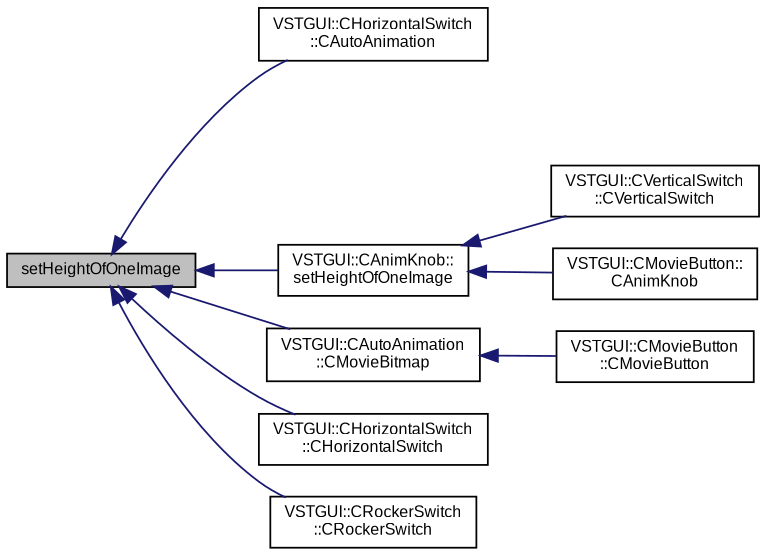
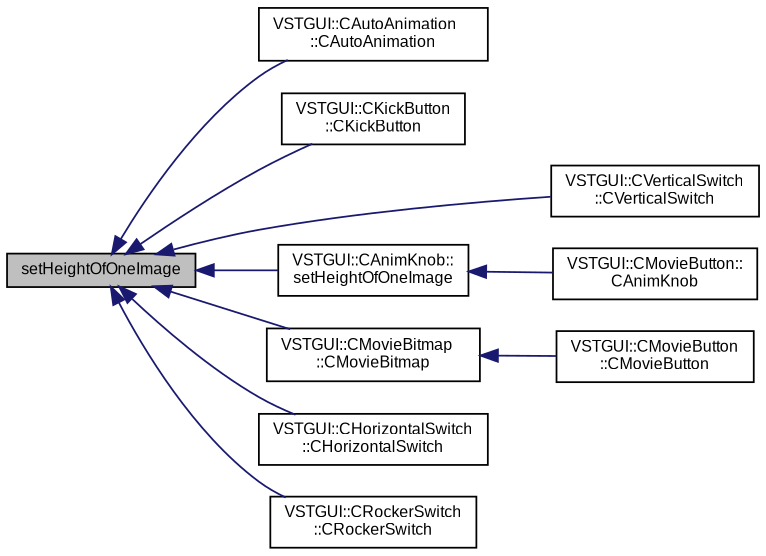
node "VSTGUI::CHorizontalSwitch ::CAutoAnimation": label "VSTGUI::CHorizontalSwitch ::CAutoAnimation" -> "VSTGUI::CAutoAnimation ::CAutoAnimation"
node "VSTGUI::CKickButton ::CKickButton": added
edge "VSTGUI::CVerticalSwitch ::CVerticalSwitch" -> "VSTGUI::CAnimKnob:: setHeightOfOneImage": now "VSTGUI::CVerticalSwitch ::CVerticalSwitch" -> "setHeightOfOneImage"
node "VSTGUI::CAutoAnimation ::CMovieBitmap": label "VSTGUI::CAutoAnimation ::CMovieBitmap" -> "VSTGUI::CMovieBitmap ::CMovieBitmap"
